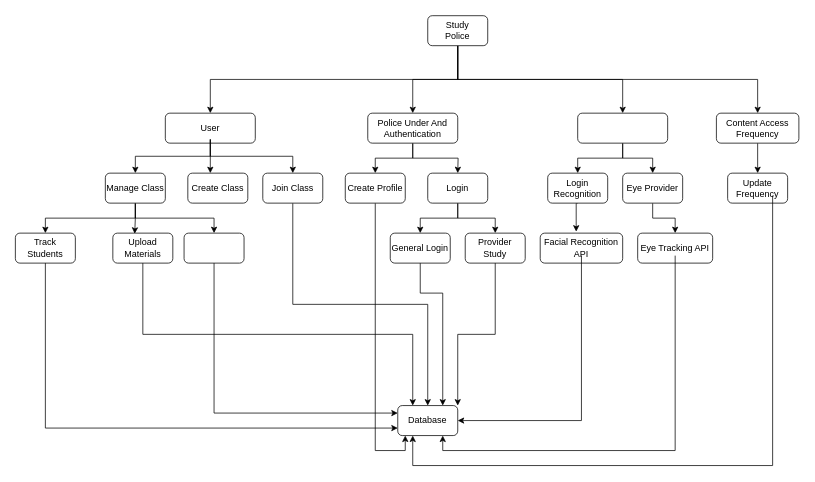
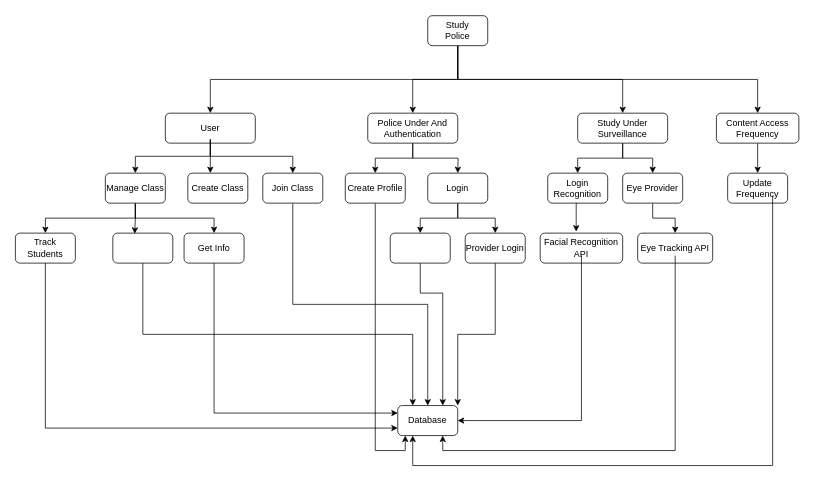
node "Study Under Surveillance": added
node "Upload Materials": removed
node "Get Info": added
node "General Login": removed
node "Provider Study": label "Provider Study" -> "Provider Login"
